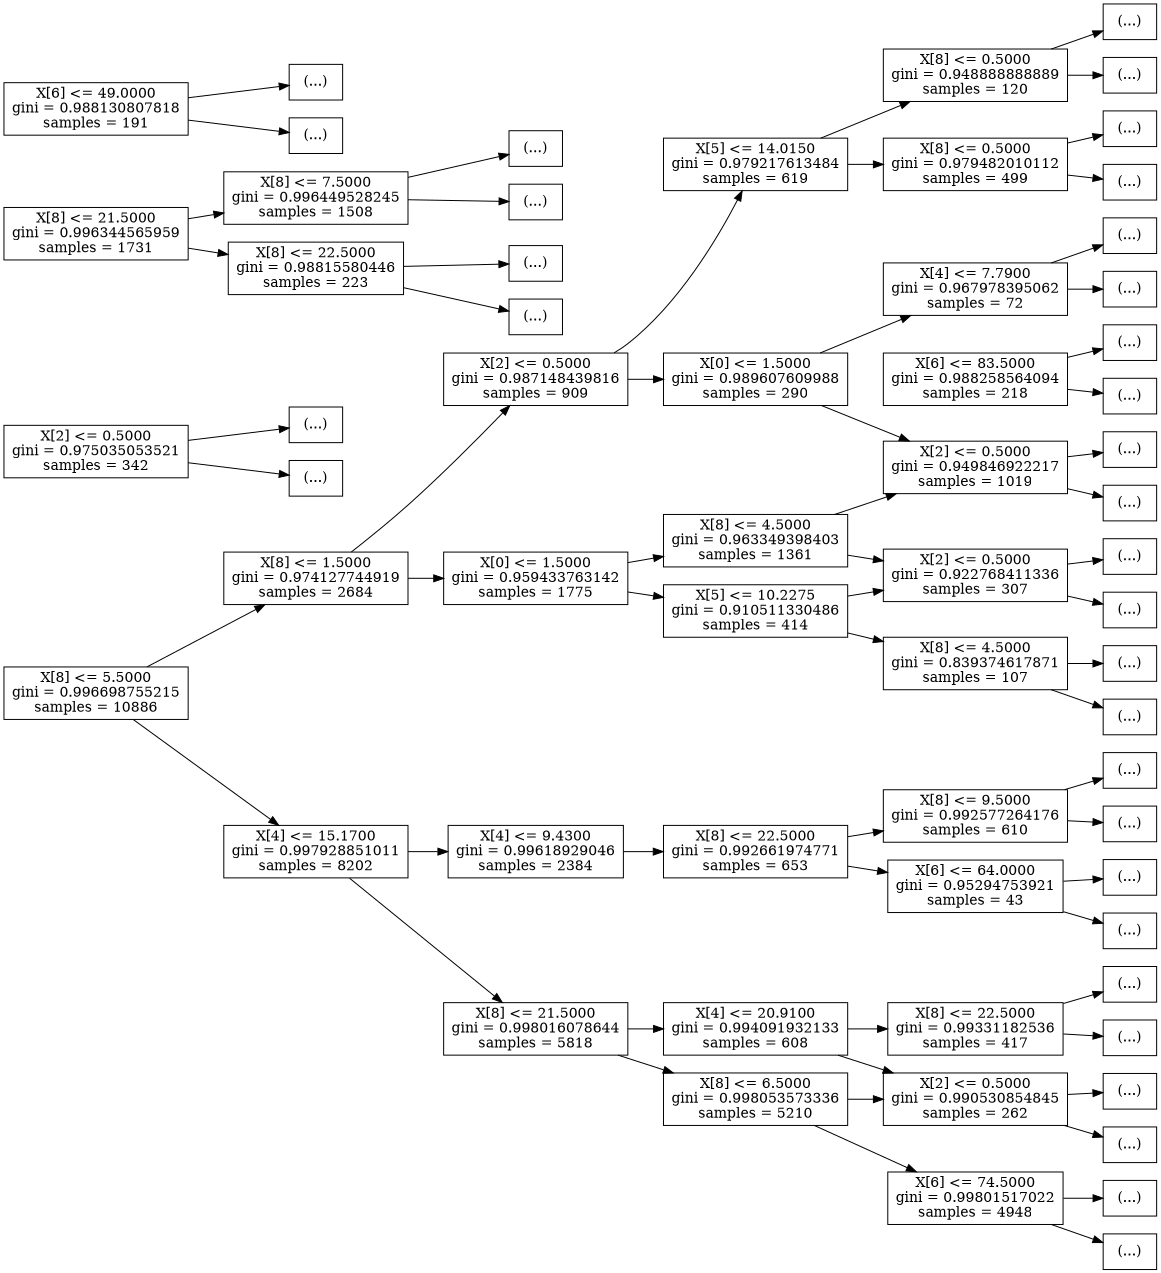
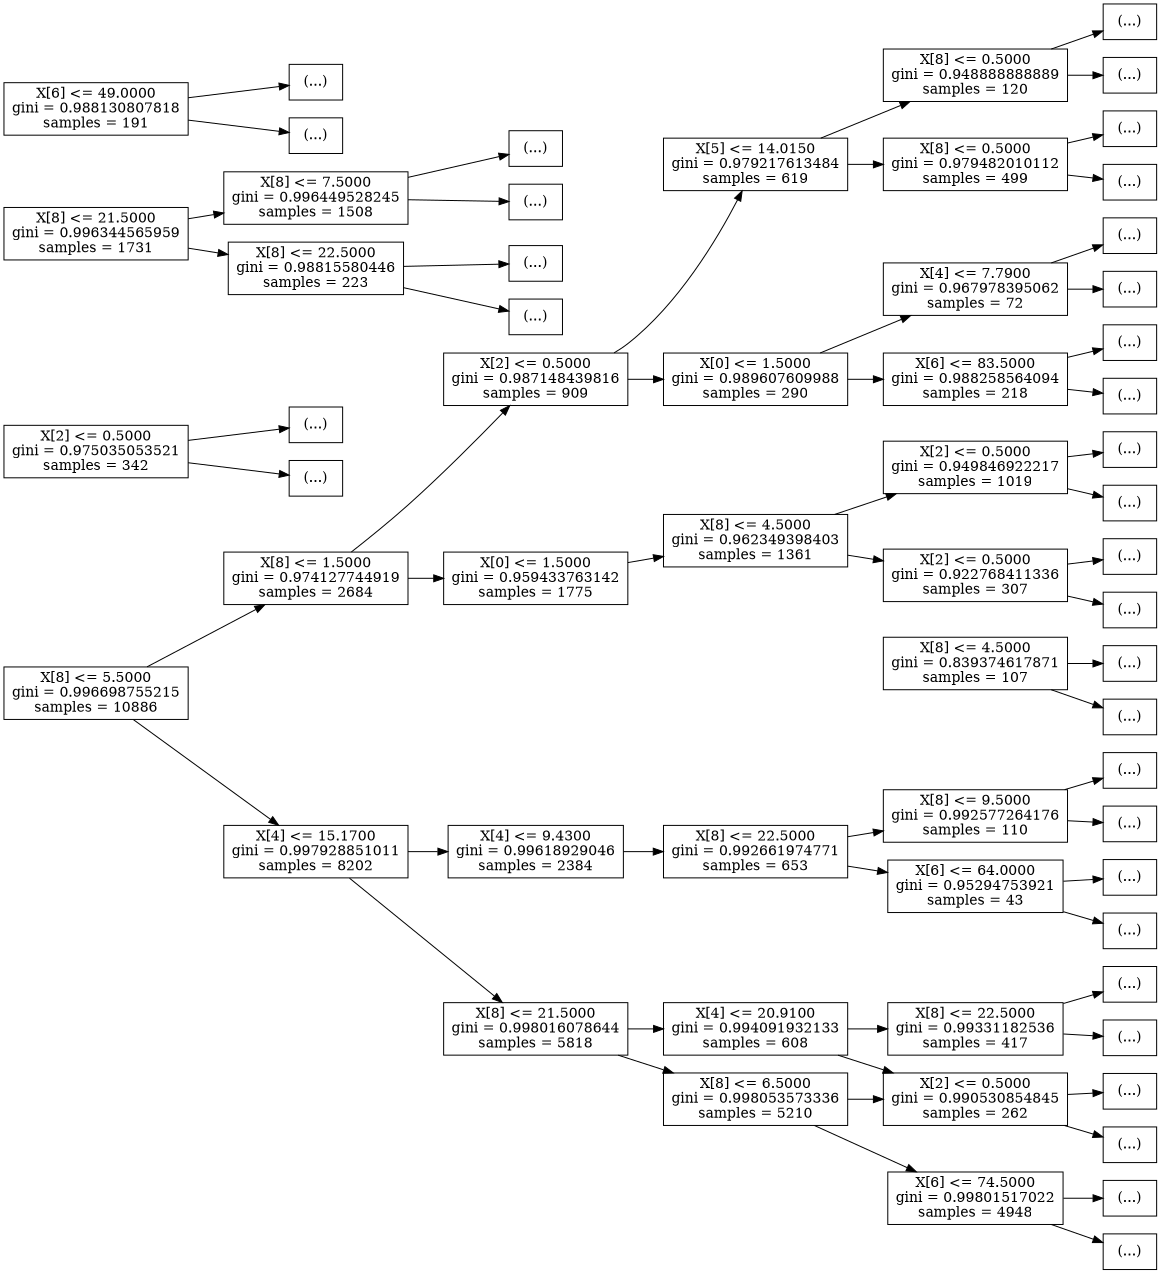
edge "X[0] <= 1.5000 gini = 0.989607609988 samples = 290" -> "X[2] <= 0.5000 gini = 0.949846922217 samples = 1019": now "X[0] <= 1.5000 gini = 0.989607609988 samples = 290" -> "X[6] <= 83.5000 gini = 0.988258564094 samples = 218"
node "X[8] <= 4.5000 gini = 0.963349398403 samples = 1361": label "X[8] <= 4.5000 gini = 0.963349398403 samples = 1361" -> "X[8] <= 4.5000 gini = 0.962349398403 samples = 1361"
node "X[5] <= 10.2275 gini = 0.910511330486 samples = 414": removed
node "X[8] <= 9.5000 gini = 0.992577264176 samples = 610": label "X[8] <= 9.5000 gini = 0.992577264176 samples = 610" -> "X[8] <= 9.5000 gini = 0.992577264176 samples = 110"
